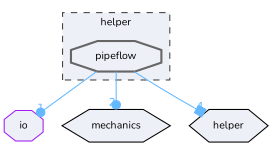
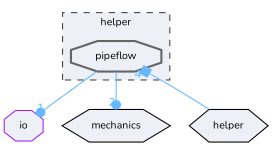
edge "pipeflow" -> "helper": reversed
